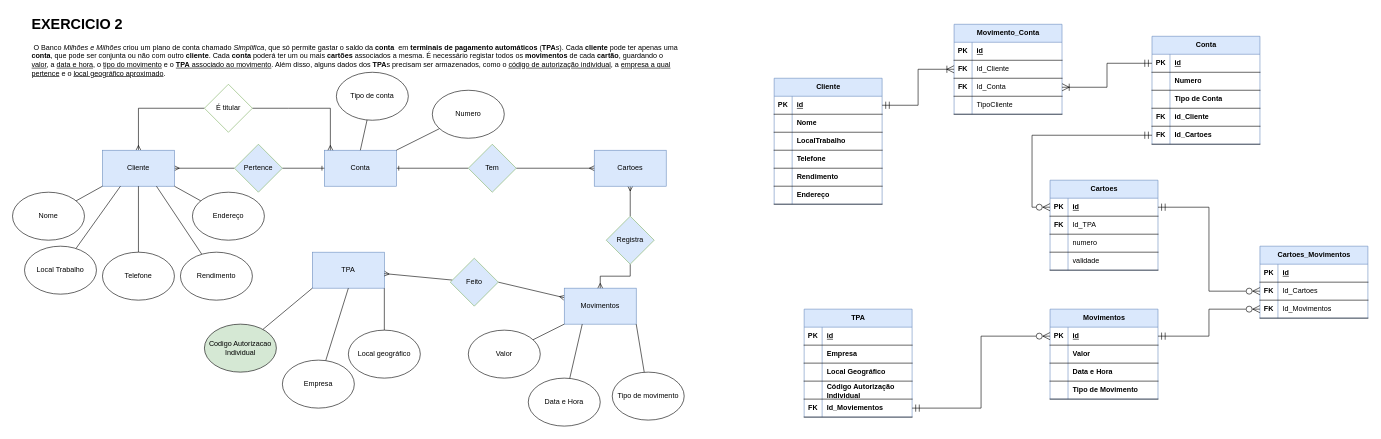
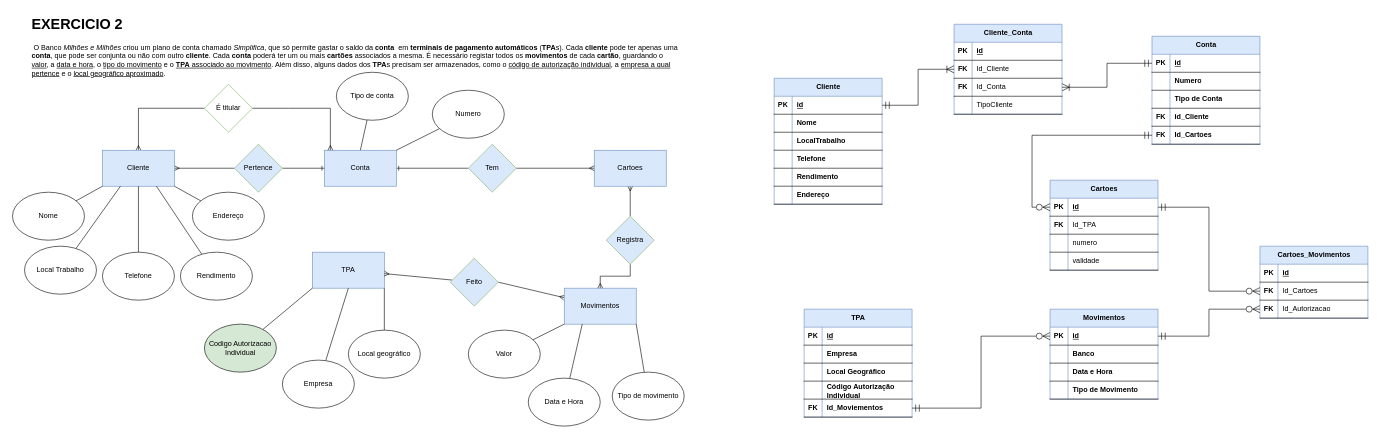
node "Movimento_Conta": label "Movimento_Conta" -> "Cliente_Conta"
node "Id_Movimentos": label "Id_Movimentos" -> "Id_Autorizacao"
node "Valor": label "Valor" -> "Banco"
